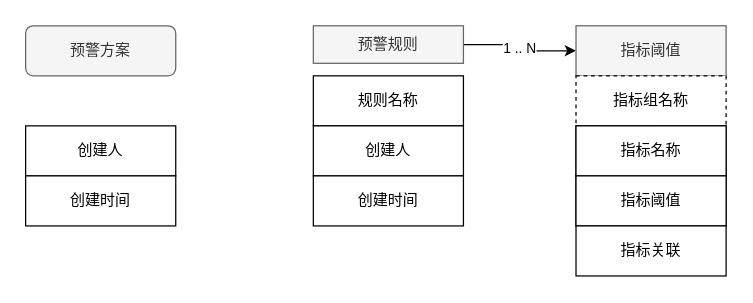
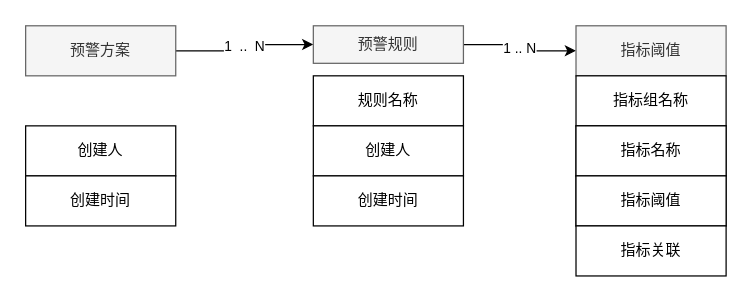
node "预警方案": shape rounded rectangle -> rectangle
edge "预警方案" -> "预警规则": added, label "1 .. N"
node "指标组名称": style dashed -> solid
